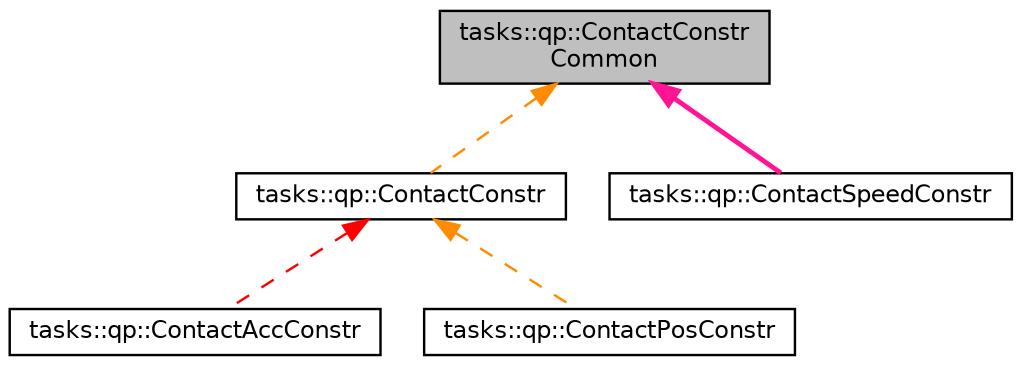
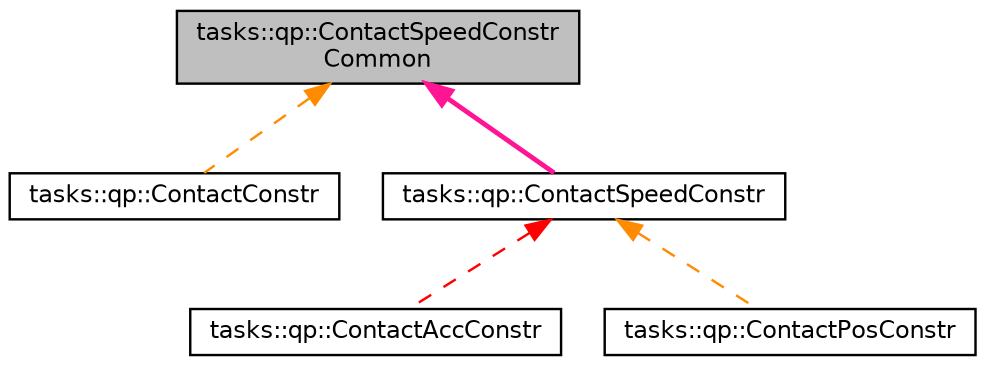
node "tasks::qp::ContactConstr Common": label "tasks::qp::ContactConstr Common" -> "tasks::qp::ContactSpeedConstr Common"
edge "tasks::qp::ContactAccConstr" -> "tasks::qp::ContactConstr": now "tasks::qp::ContactAccConstr" -> "tasks::qp::ContactSpeedConstr"
edge "tasks::qp::ContactPosConstr" -> "tasks::qp::ContactConstr": now "tasks::qp::ContactPosConstr" -> "tasks::qp::ContactSpeedConstr"
